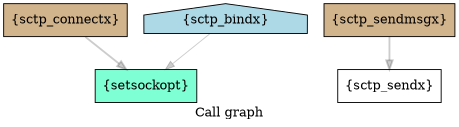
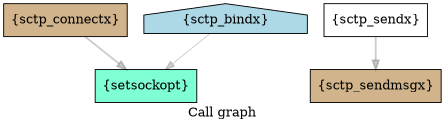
edge "{sctp_sendmsgx}" -> "{sctp_sendx}": reversed
